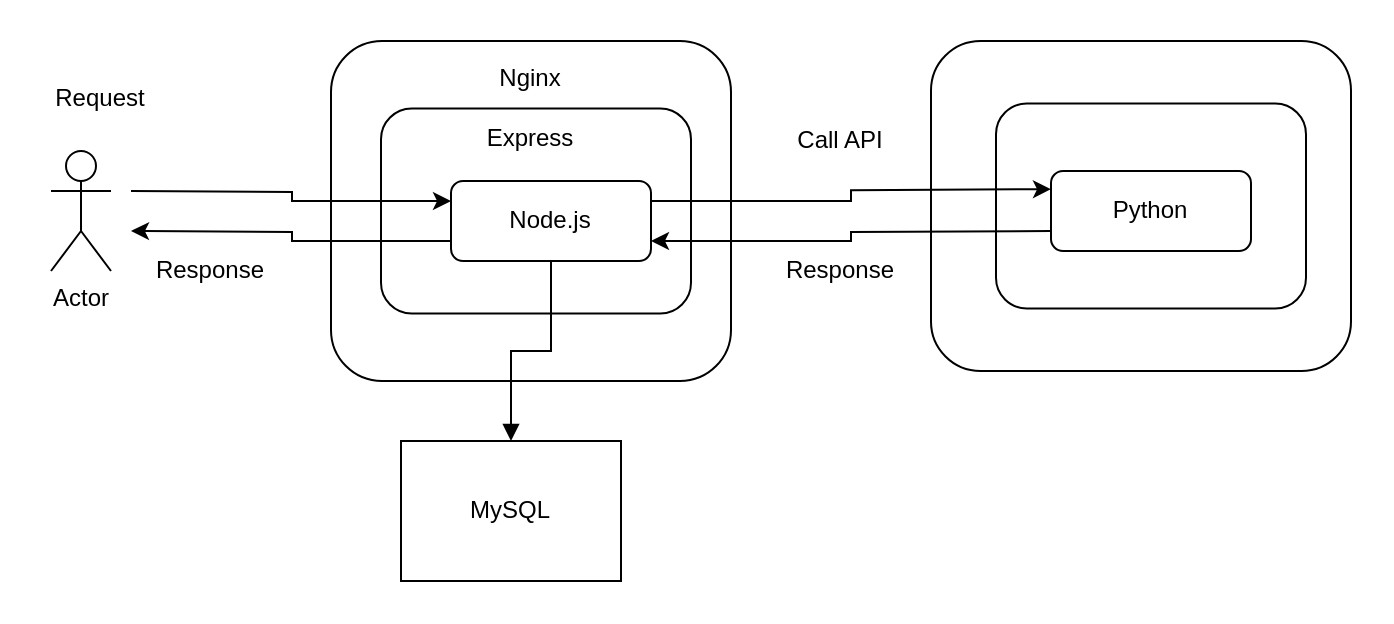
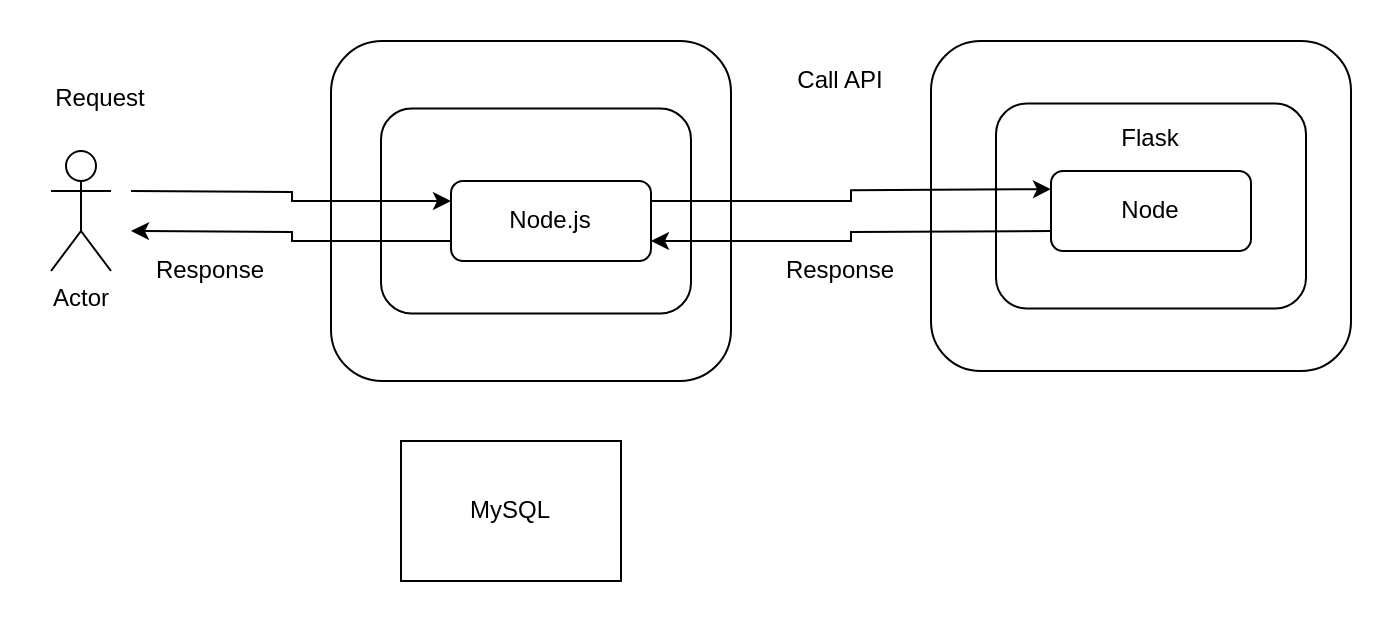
node "Nginx": removed
node "Express": removed
node "Flask": added
node "Call API": moved (841, 141) -> (841, 81)
node "Python": label "Python" -> "Node"
edge "Node.js" -> "MySQL": removed
